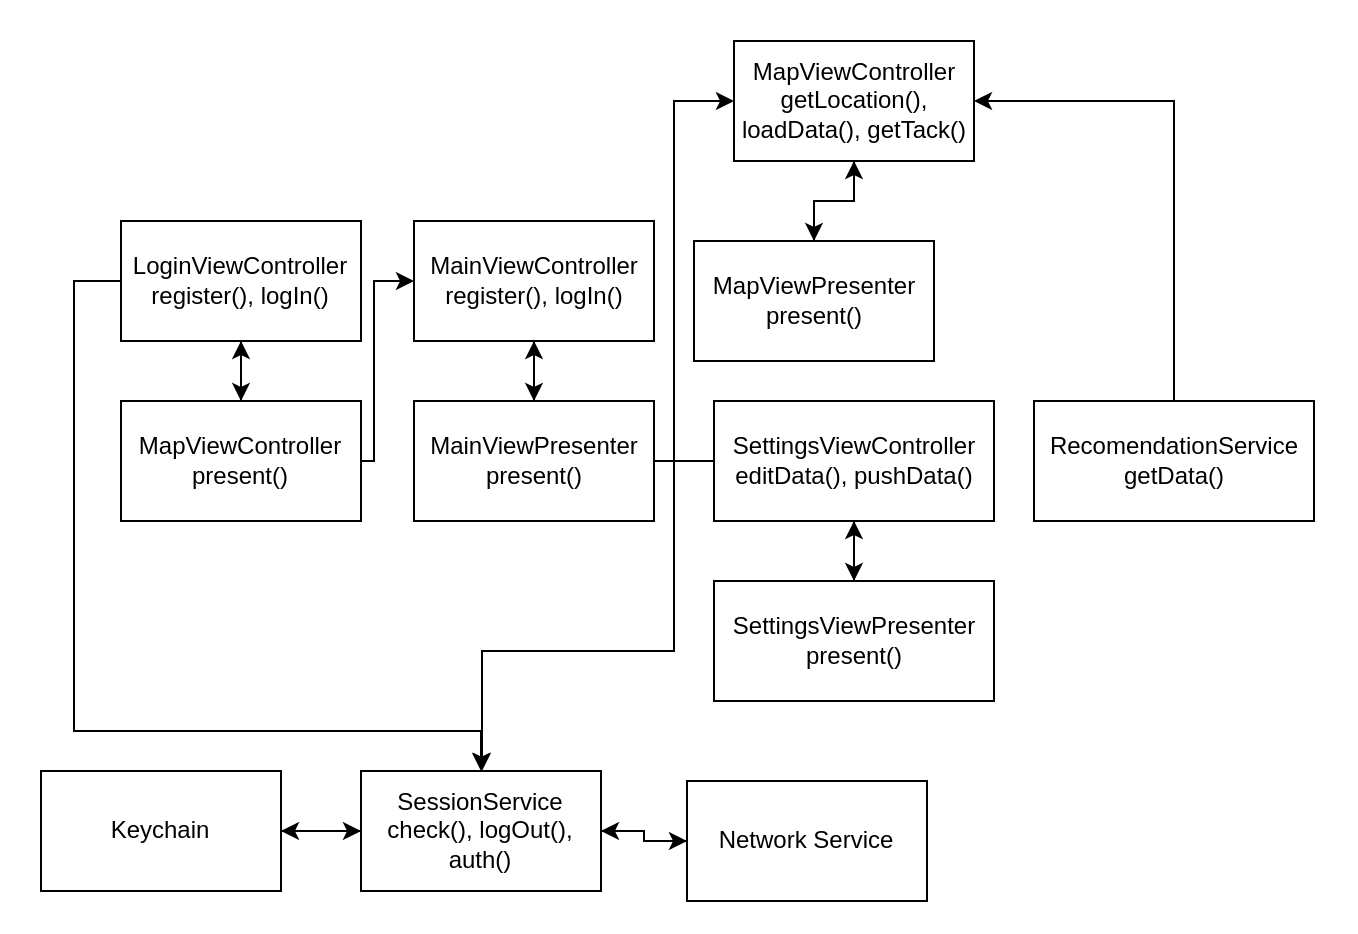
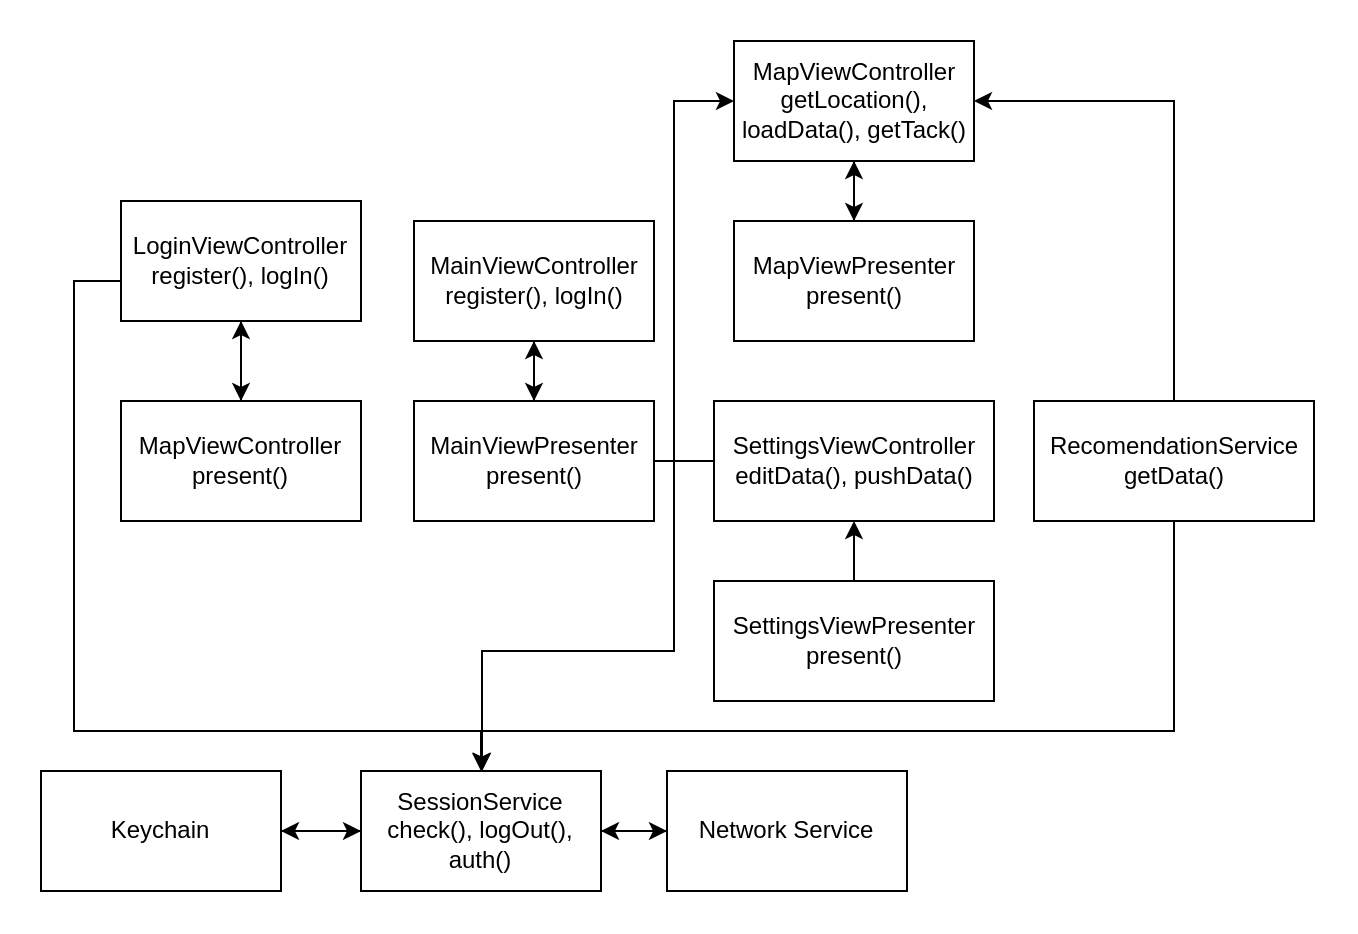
node "LoginViewController register(), logIn()": moved (241, 281) -> (241, 261)
node "MapViewPresenter present()": moved (814, 301) -> (854, 281)
edge "MapViewController present()" -> "MainViewController register(), logIn()": removed
edge "SettingsViewController editData(), pushData()" -> "SettingsViewPresenter present()": removed
edge "RecomendationService getData()" -> "SessionService check(), logOut(), auth()": added
node "Network Service": moved (807, 841) -> (787, 831)
